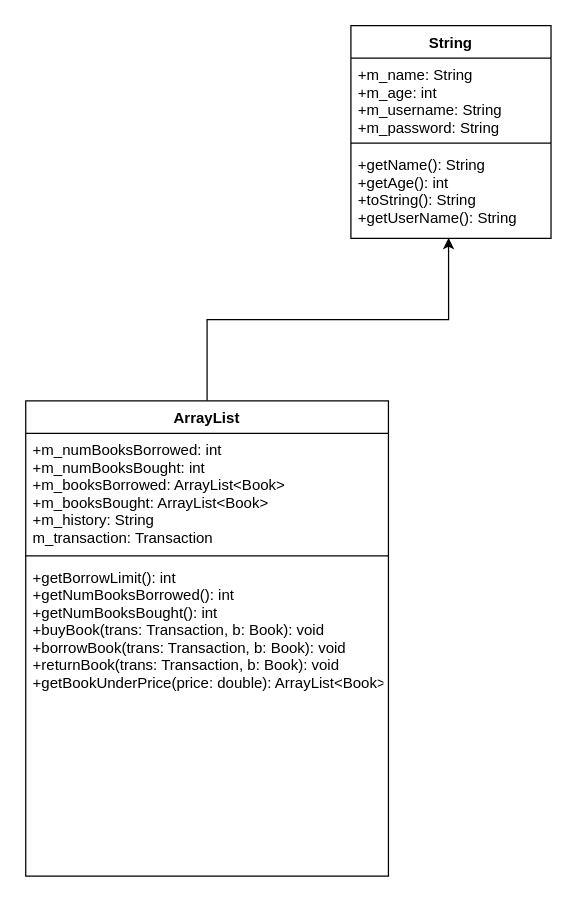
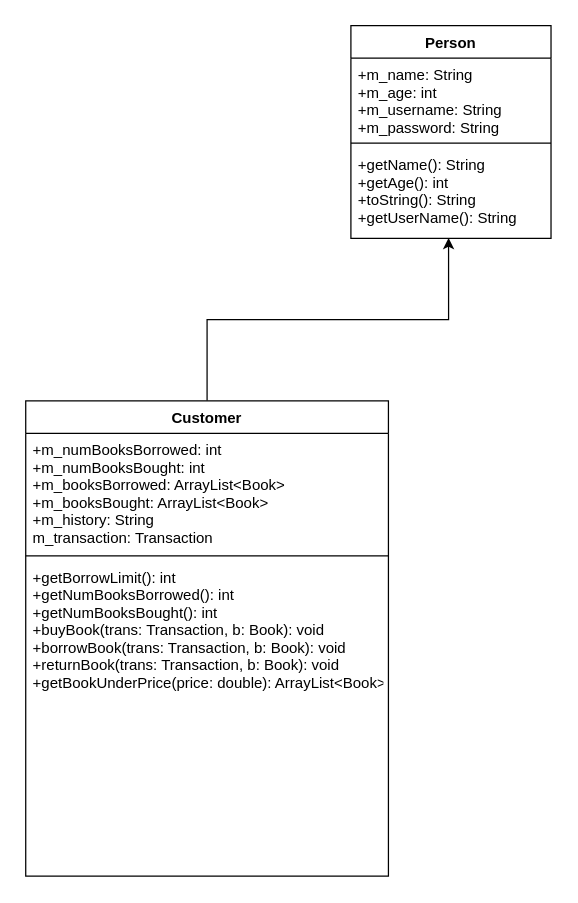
node "String": label "String" -> "Person"
node "ArrayList": label "ArrayList" -> "Customer"
